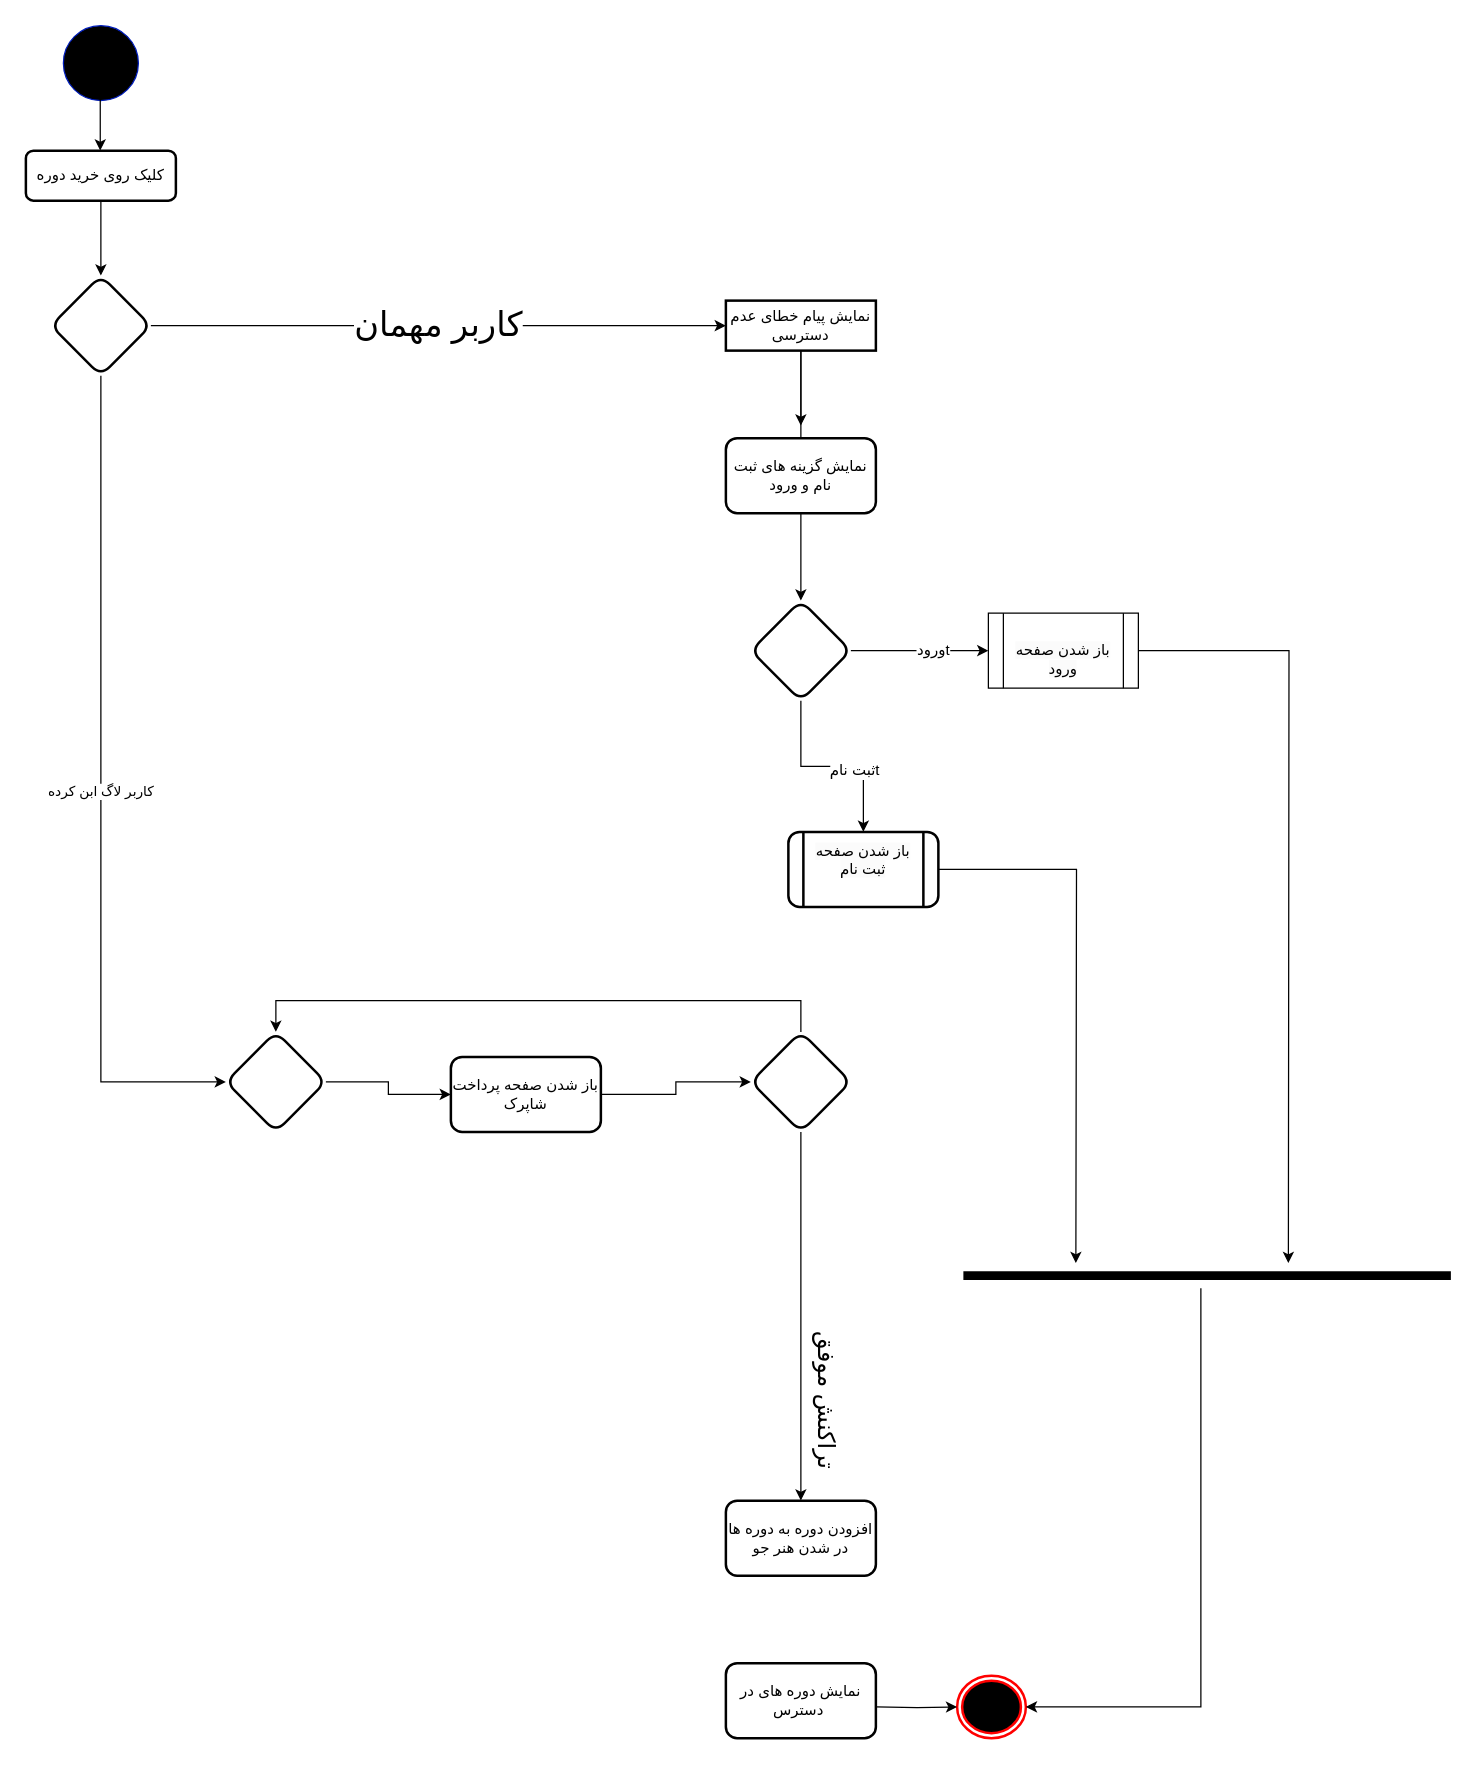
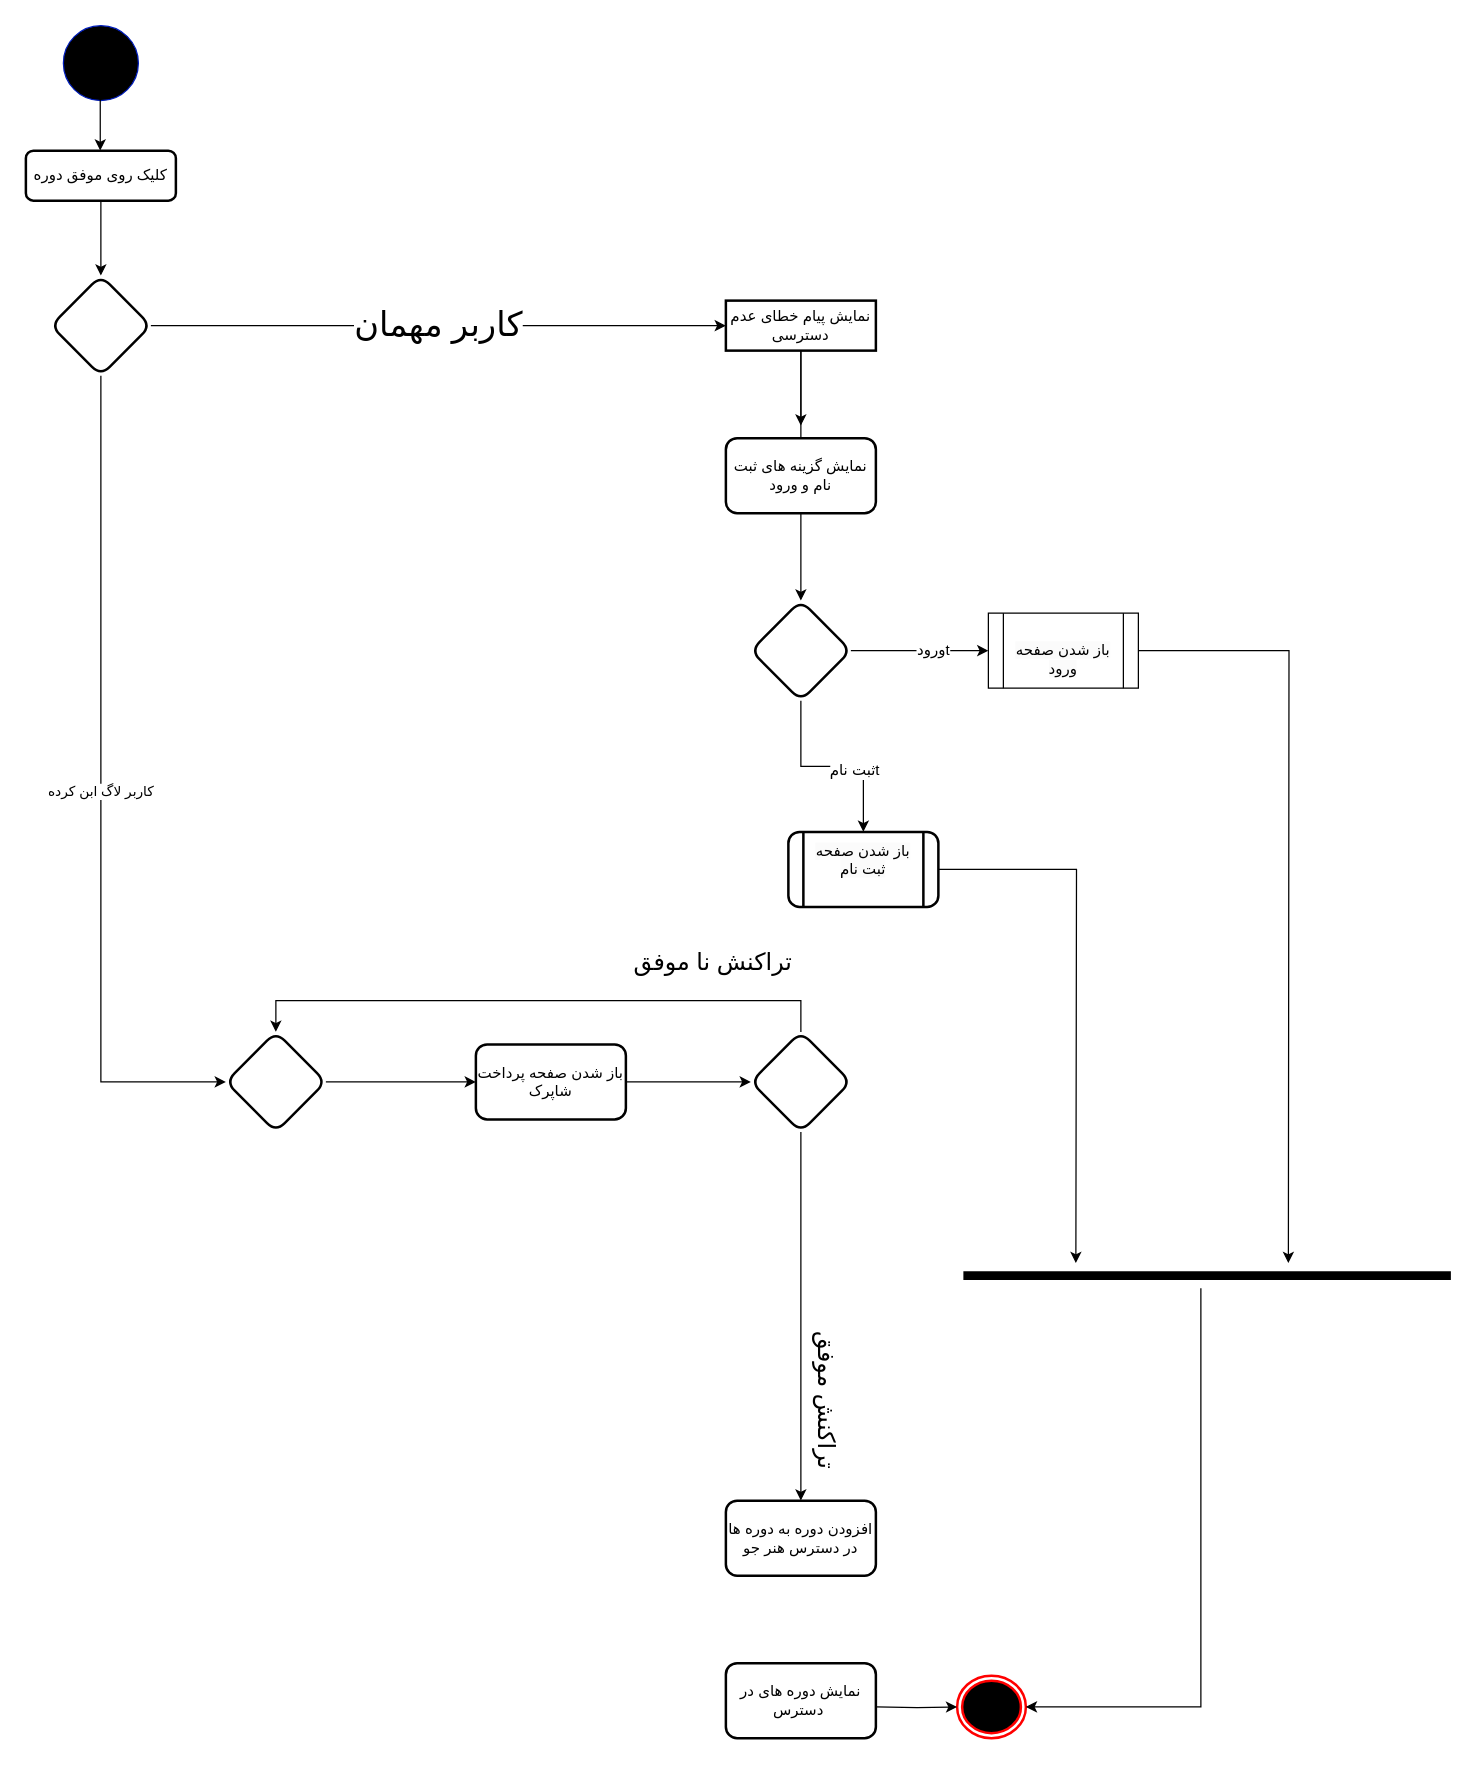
node "کلیک روی خرید دوره": label "کلیک روی خرید دوره" -> "کلیک روی موفق دوره"
node "تراکنش نا موفق": added
node "باز شدن صفحه پرداخت شاپرک": moved (526, 1094) -> (551, 1082)
node "افزودن دوره به دوره ها در شدن هنر جو": label "افزودن دوره به دوره ها در شدن هنر جو" -> "افزودن دوره به دوره ها در دسترس هنر جو"
